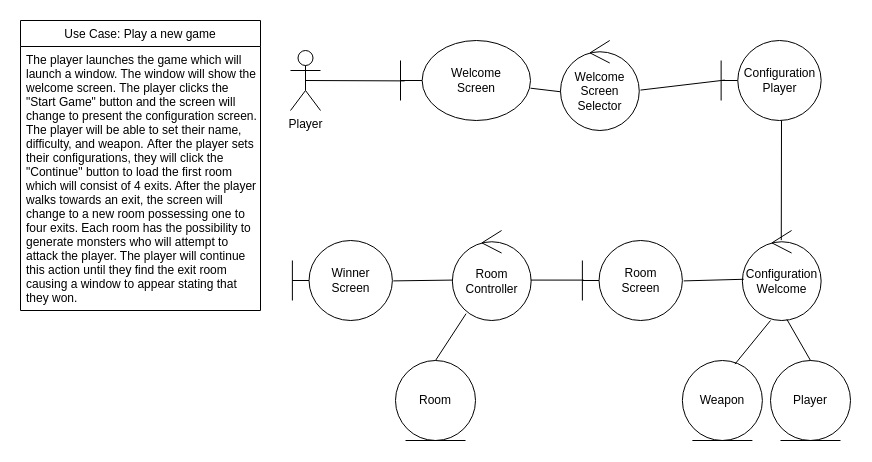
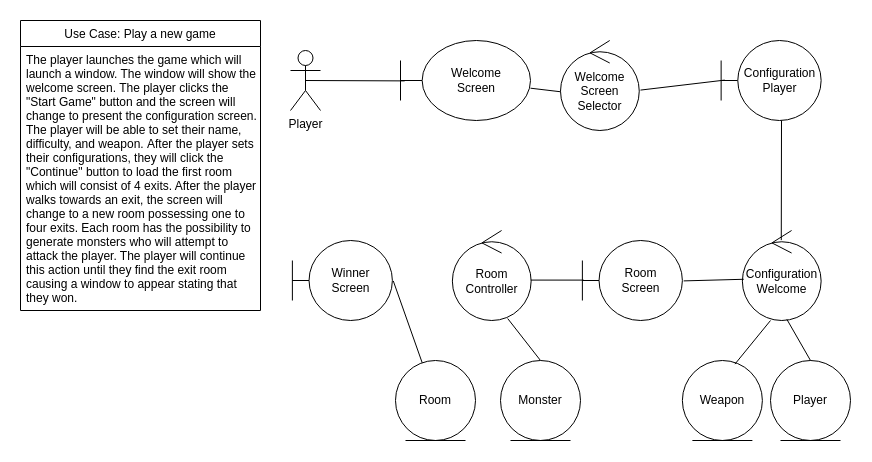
edge "Room Controller" -- "Winner Screen": now "Room" -- "Winner Screen"
edge "Room Controller" -- "Room": removed
edge "Room Controller" -- "Monster": added
node "Monster": added
